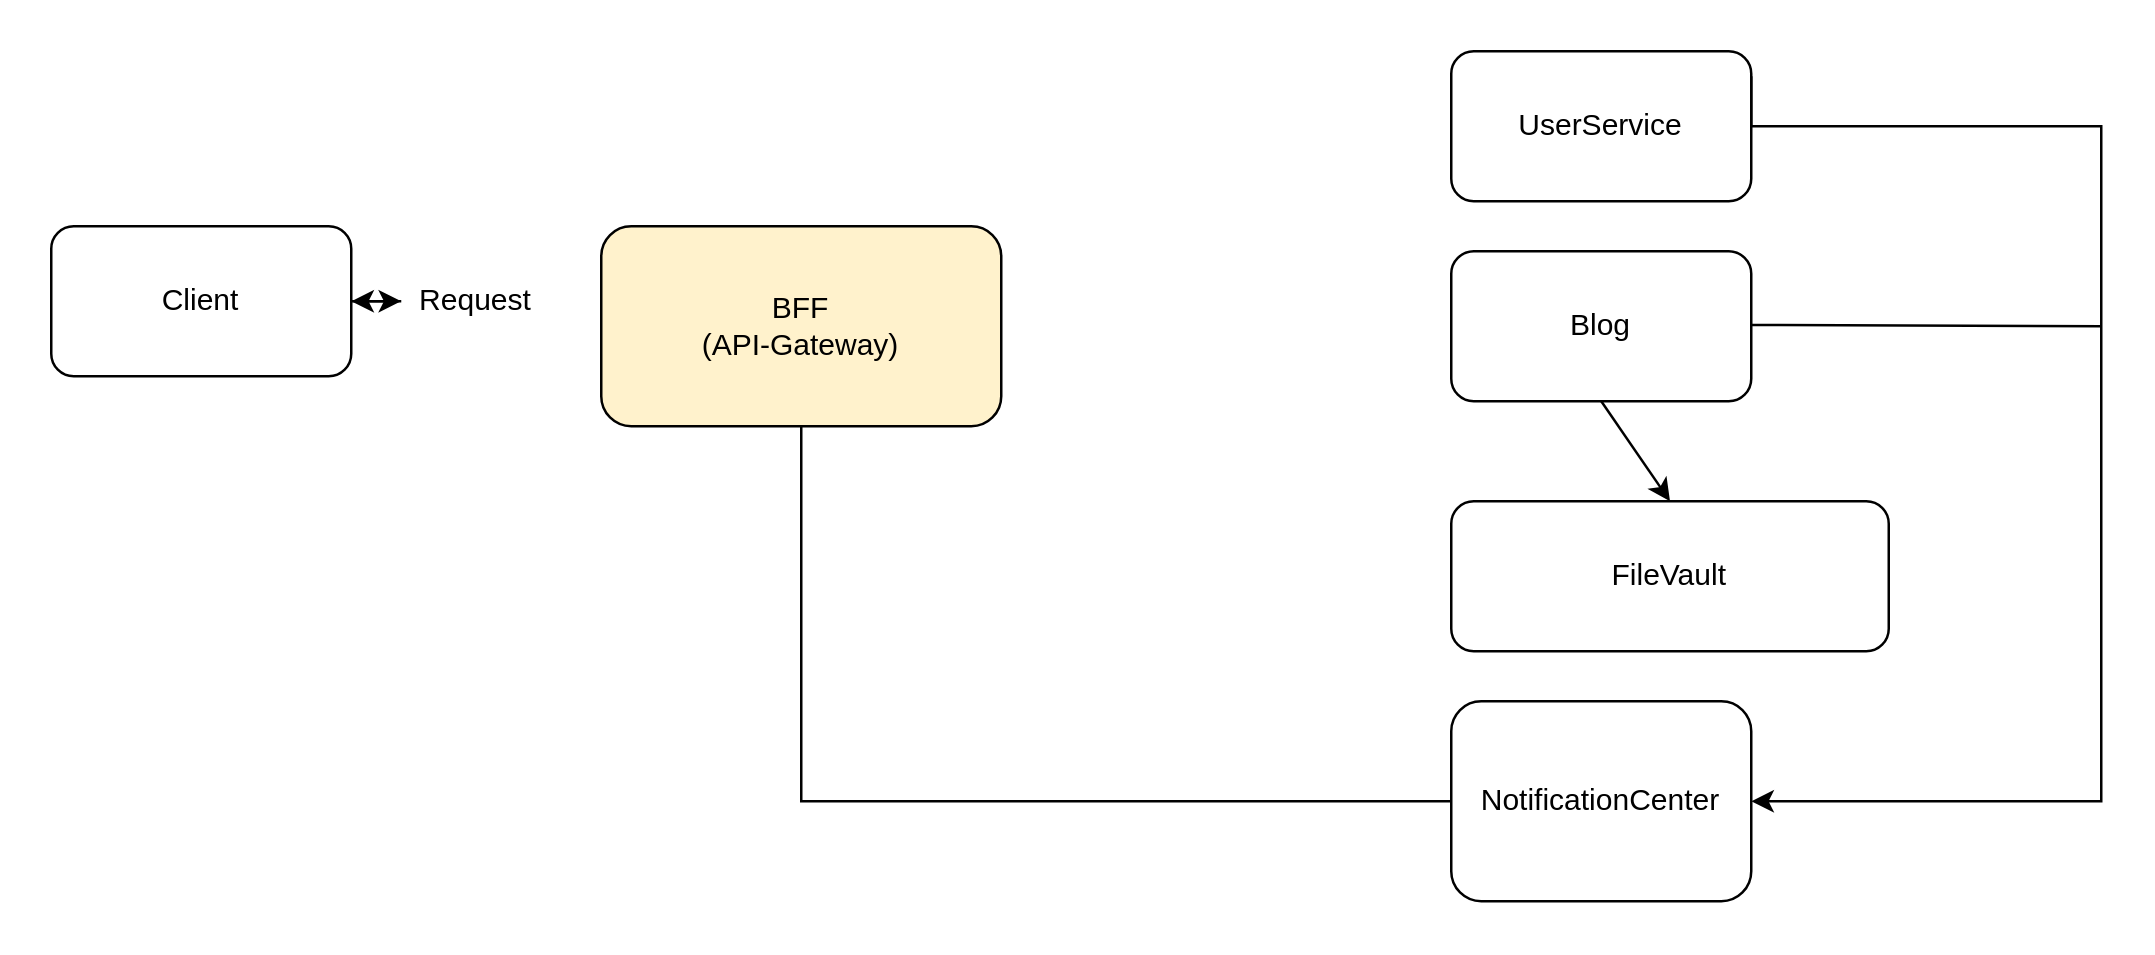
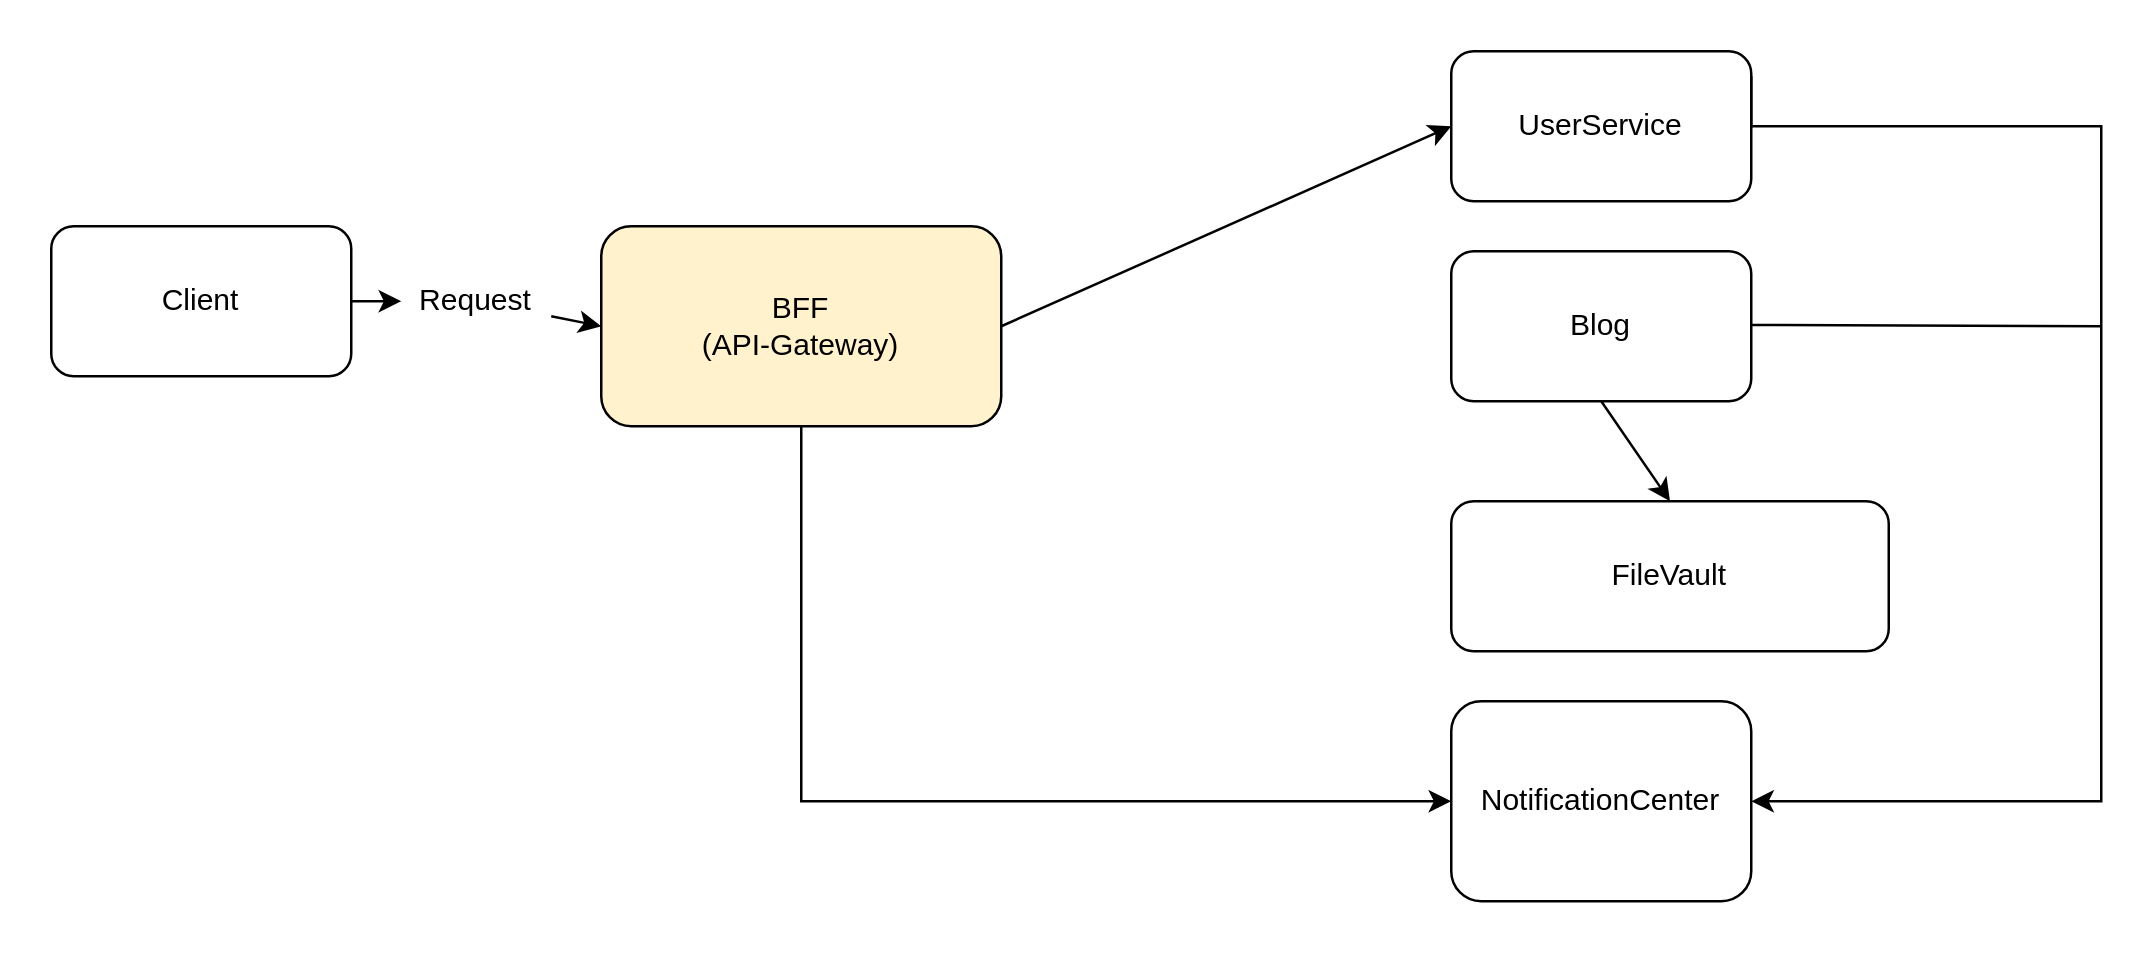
edge "BFF (API-Gateway)" -> "UserService": added
edge "Request" -> "Client": now "Request" -> "BFF (API-Gateway)"
edge "BFF (API-Gateway)" -- "NotificationCenter": arrowhead none -> classic
